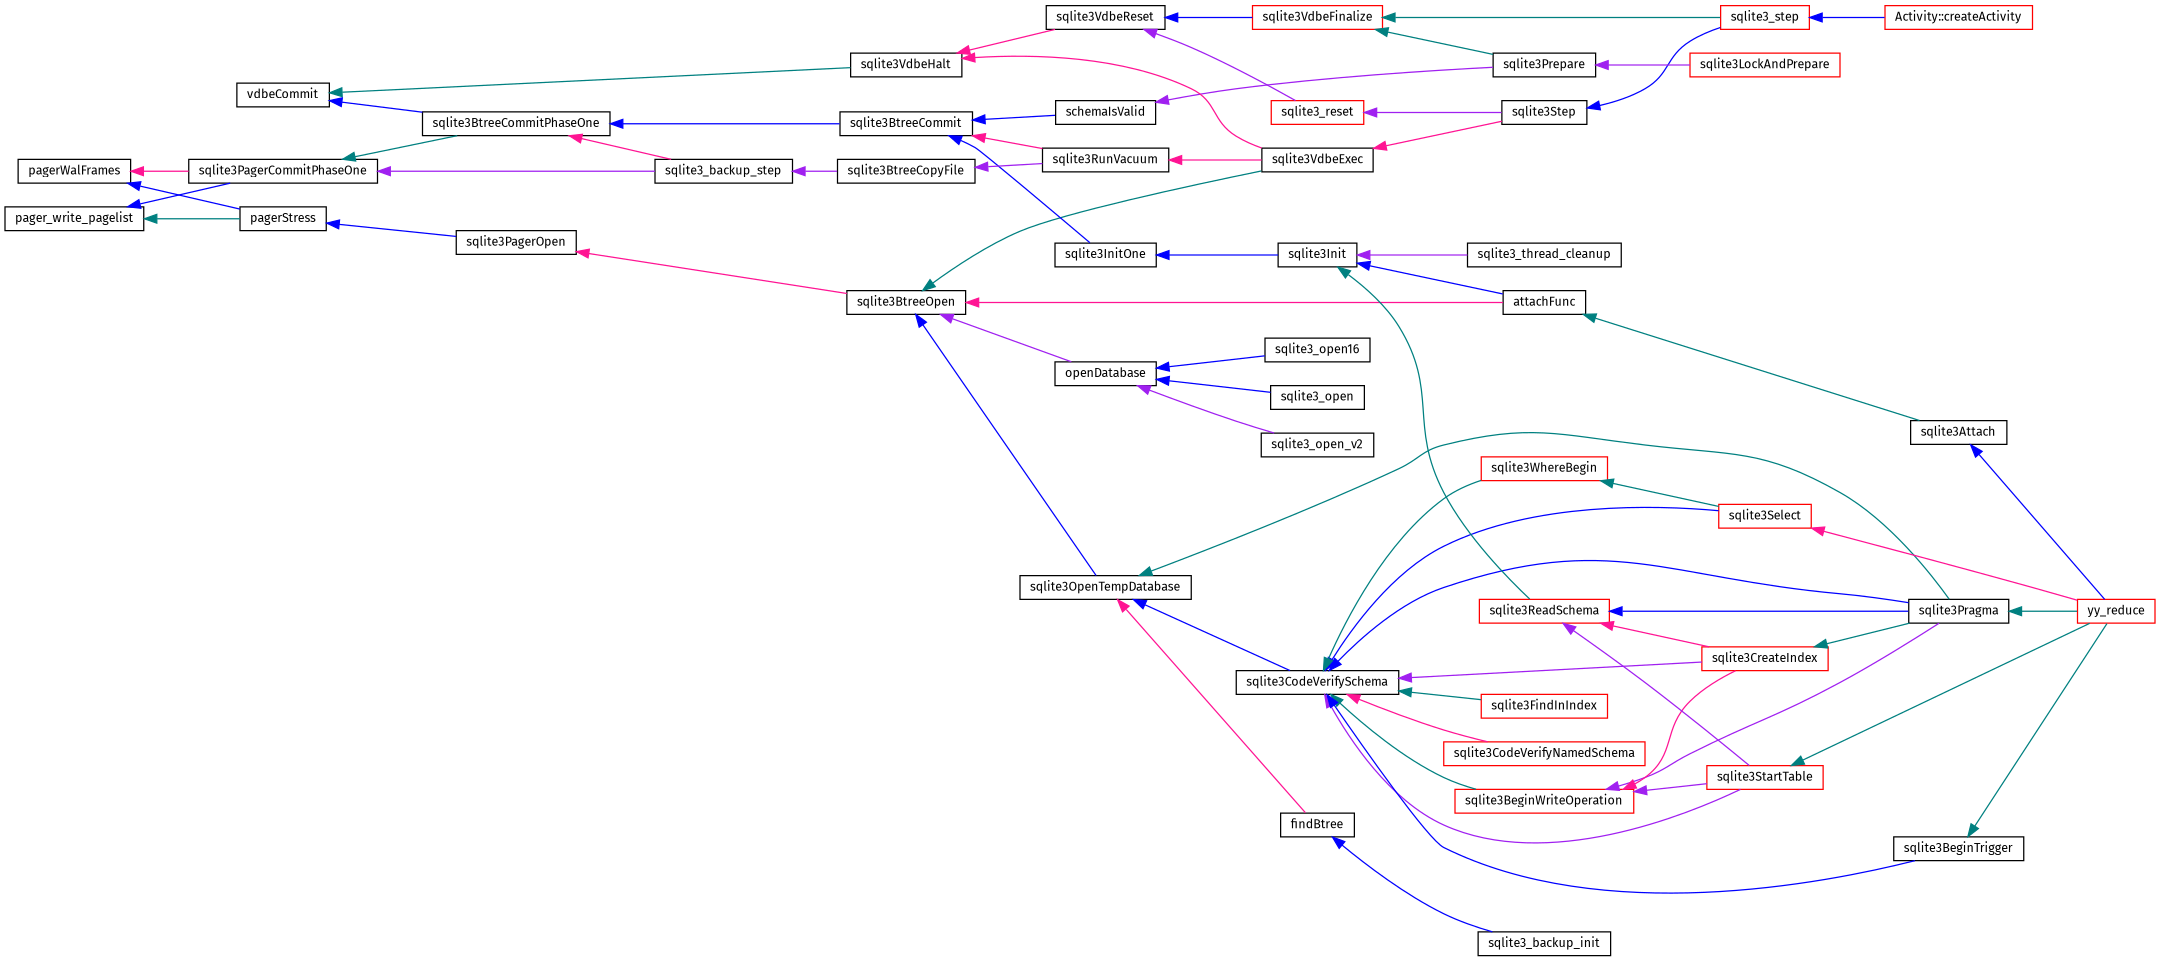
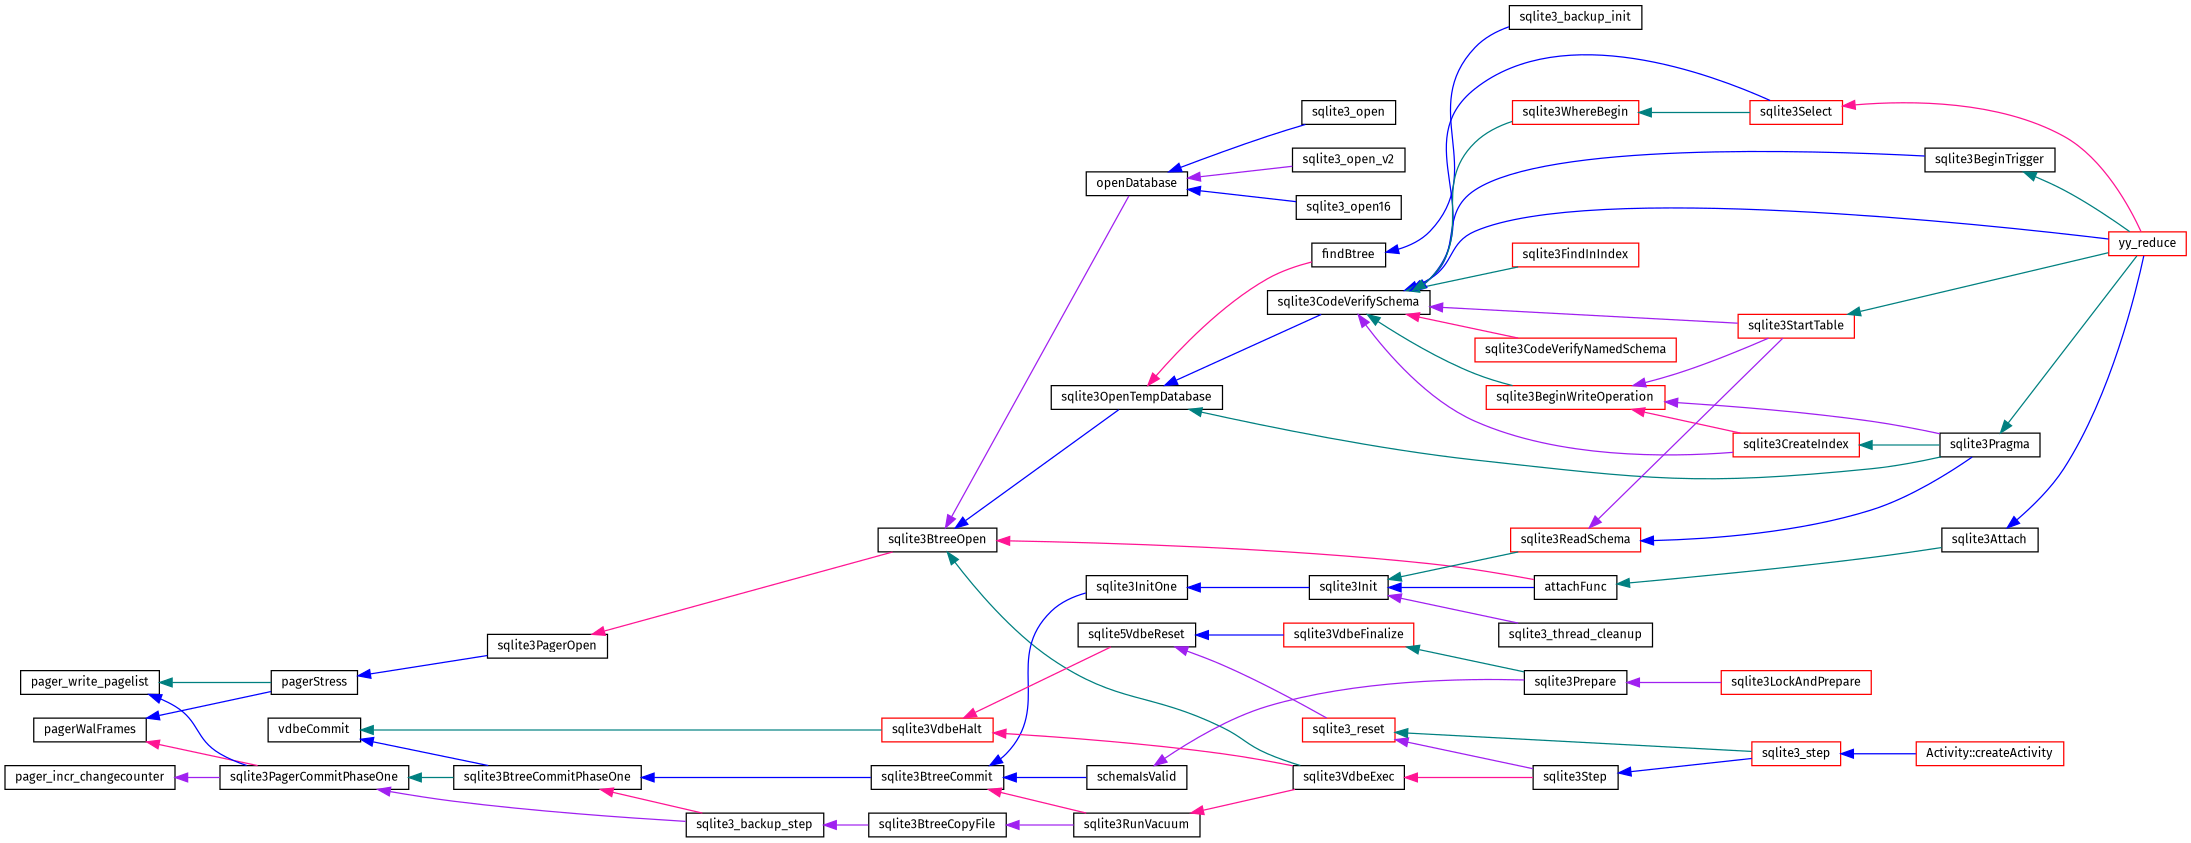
node "sqlite3VdbeReset": label "sqlite3VdbeReset" -> "sqlite5VdbeReset"
edge "sqlite3_step" -> "sqlite3VdbeFinalize": now "sqlite3_step" -> "sqlite3_reset"
node "sqlite3VdbeHalt": color black -> red
edge "sqlite3Pragma" -> "sqlite3CodeVerifySchema": now "yy_reduce" -> "sqlite3CodeVerifySchema"
edge "sqlite3CreateIndex" -> "sqlite3ReadSchema": removed
node "pager_incr_changecounter": added
